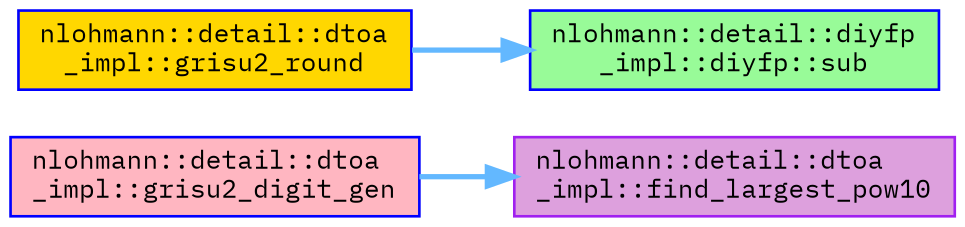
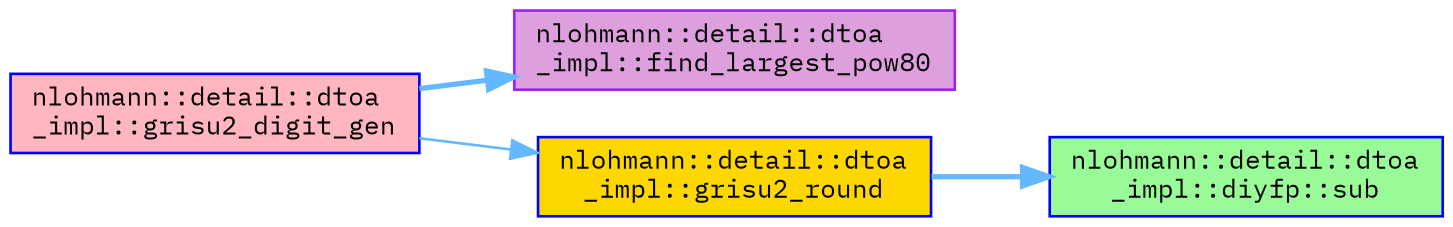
node "nlohmann::detail::diyfp _impl::diyfp::sub": label "nlohmann::detail::diyfp _impl::diyfp::sub" -> "nlohmann::detail::dtoa _impl::diyfp::sub"
edge "nlohmann::detail::dtoa _impl::grisu2_digit_gen" -> "nlohmann::detail::dtoa _impl::grisu2_round": added
node "nlohmann::detail::dtoa _impl::find_largest_pow10": label "nlohmann::detail::dtoa _impl::find_largest_pow10" -> "nlohmann::detail::dtoa _impl::find_largest_pow80"
